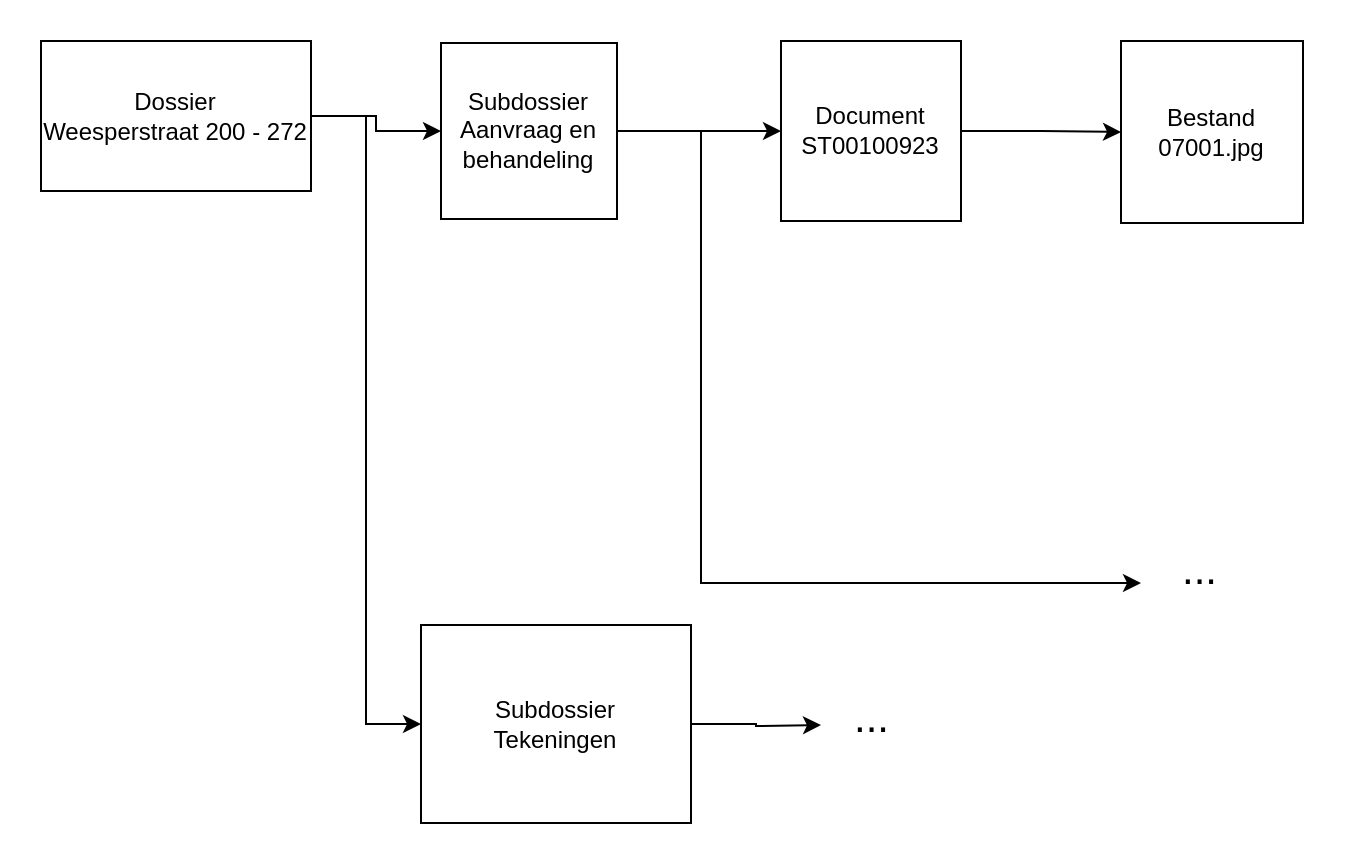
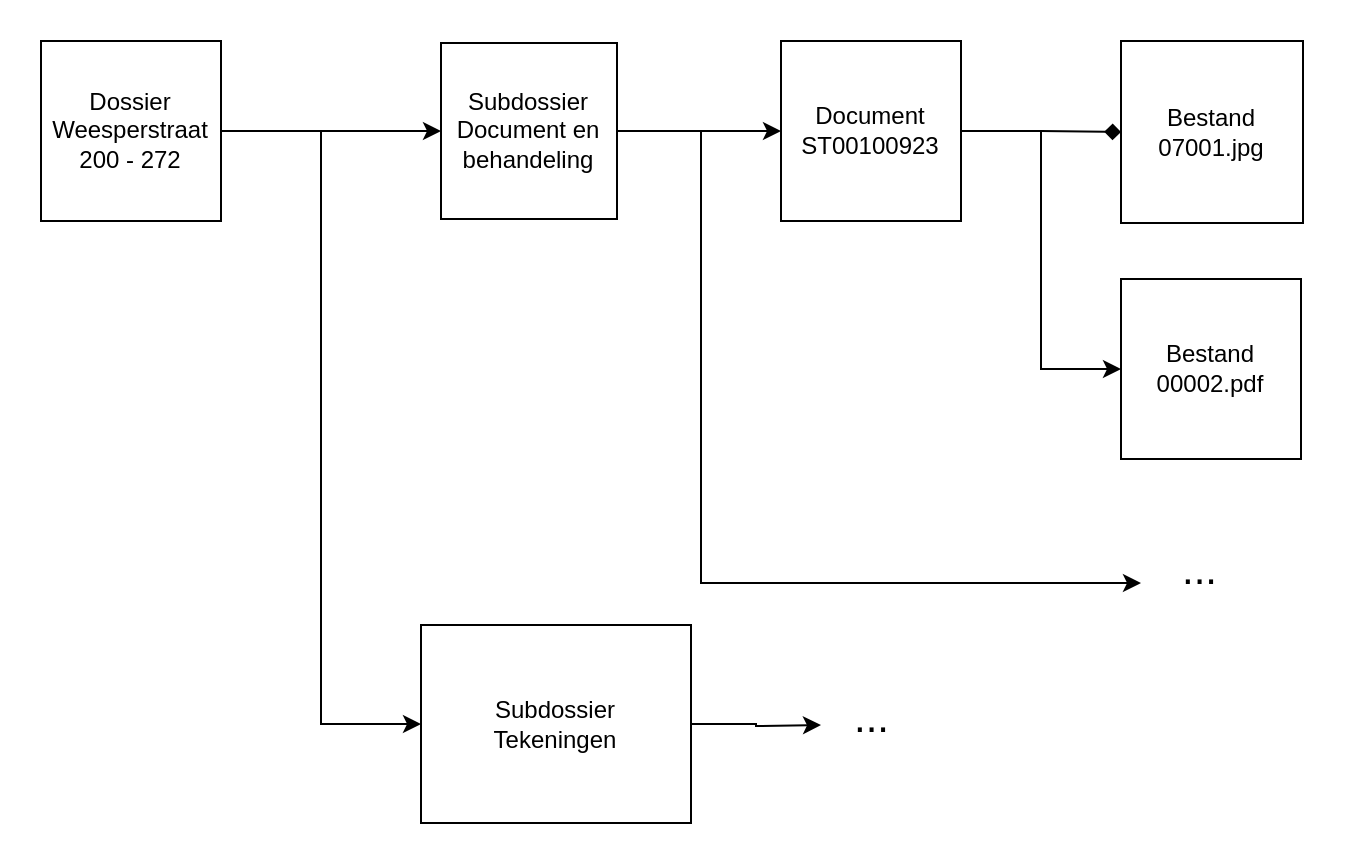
node "Dossier Weesperstraat 200 - 272": size 270x150 -> 180x180
node "Subdossier Aanvraag en behandeling": label "Subdossier Aanvraag en behandeling" -> "Subdossier Document en behandeling"
edge "Document ST00100923" -> "Bestand 07001.jpg": arrowhead classic -> diamond
edge "Document ST00100923" -> "Bestand 00002.pdf": added
node "Bestand 00002.pdf": added
